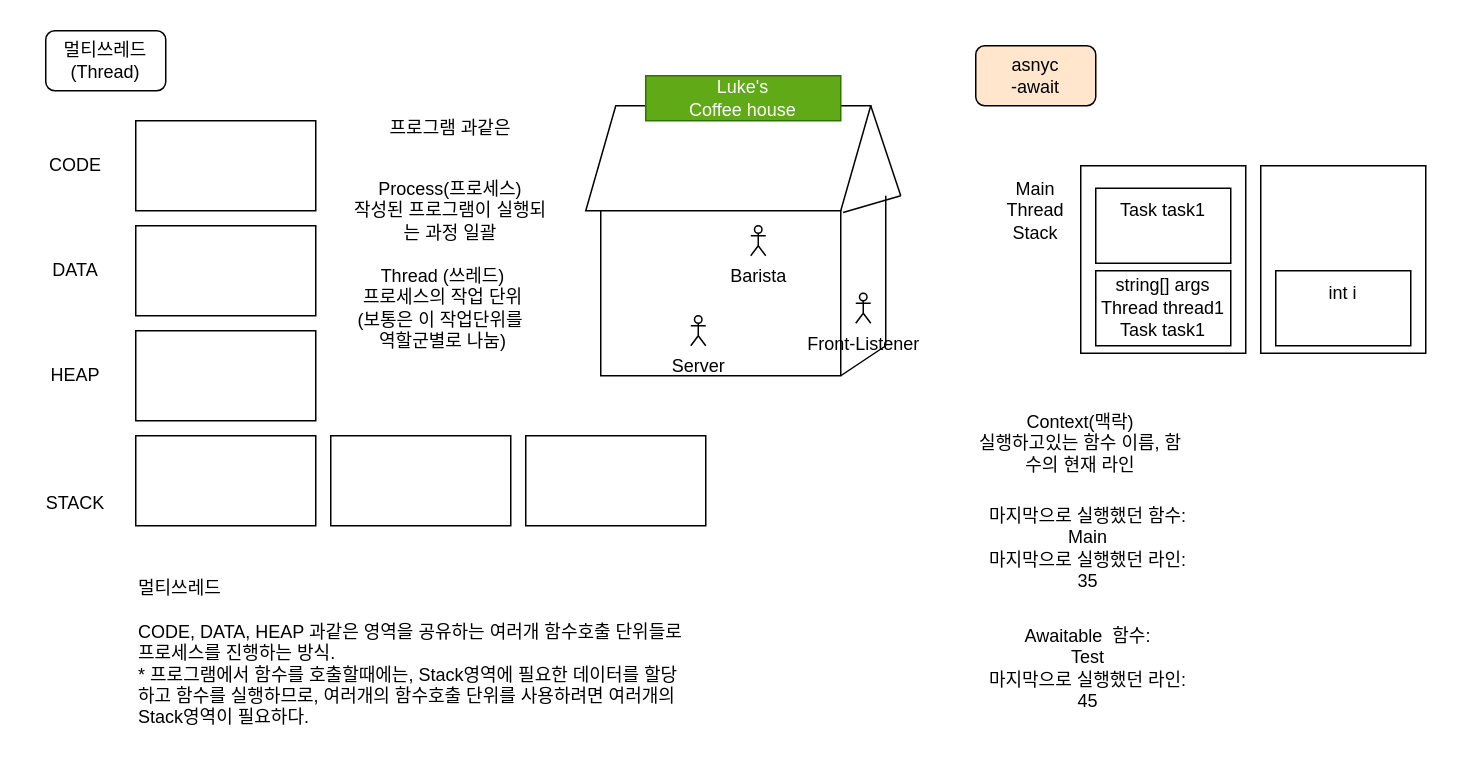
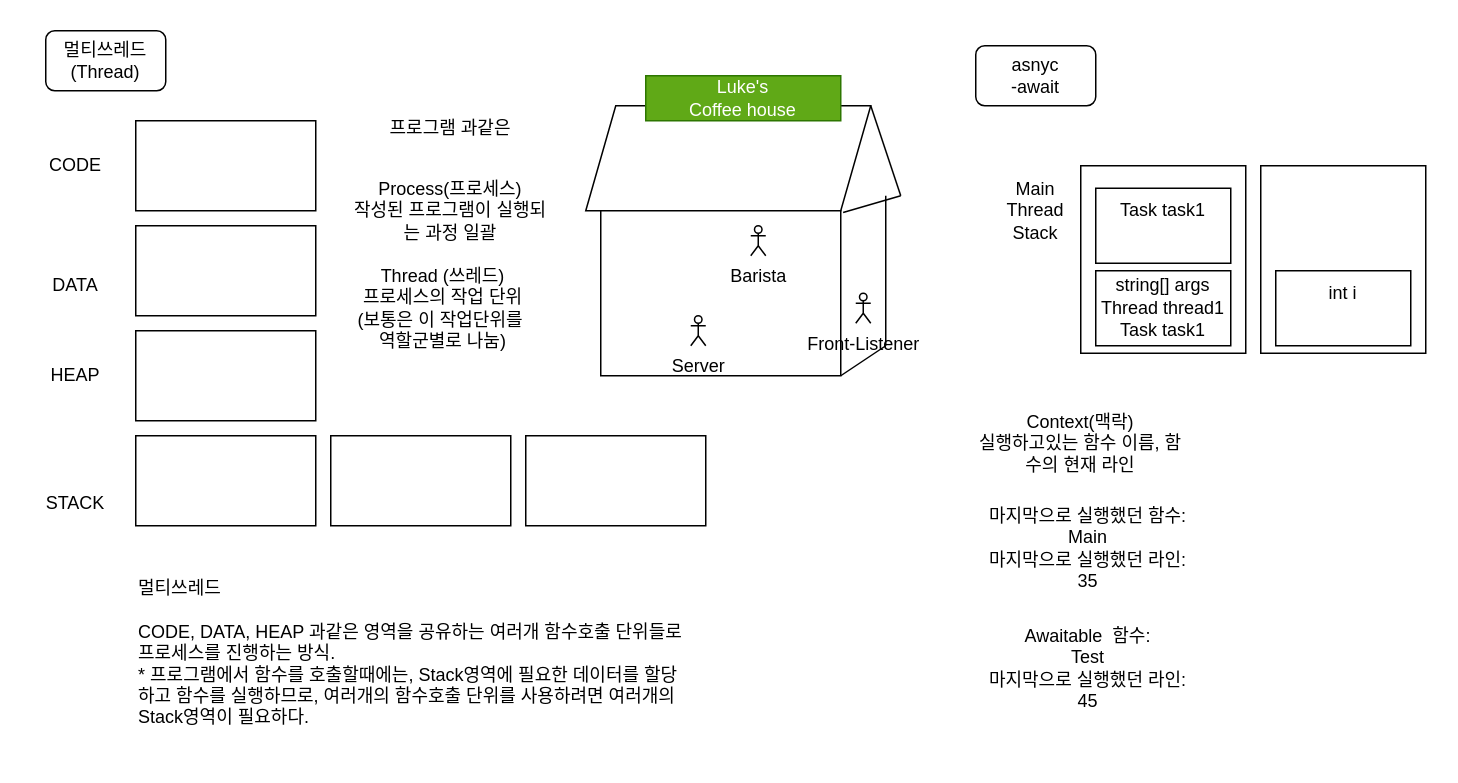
node "asnyc -await": fillcolor #ffe6cc -> #ffffff
node "DATA": moved (76, 271) -> (76, 286)
